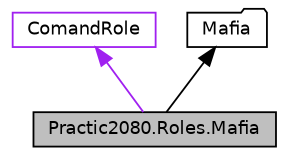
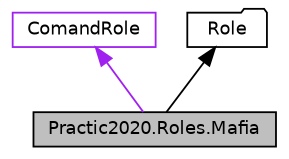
node "Mafia": label "Mafia" -> "Role"
node "Practic2080.Roles.Mafia": label "Practic2080.Roles.Mafia" -> "Practic2020.Roles.Mafia"
